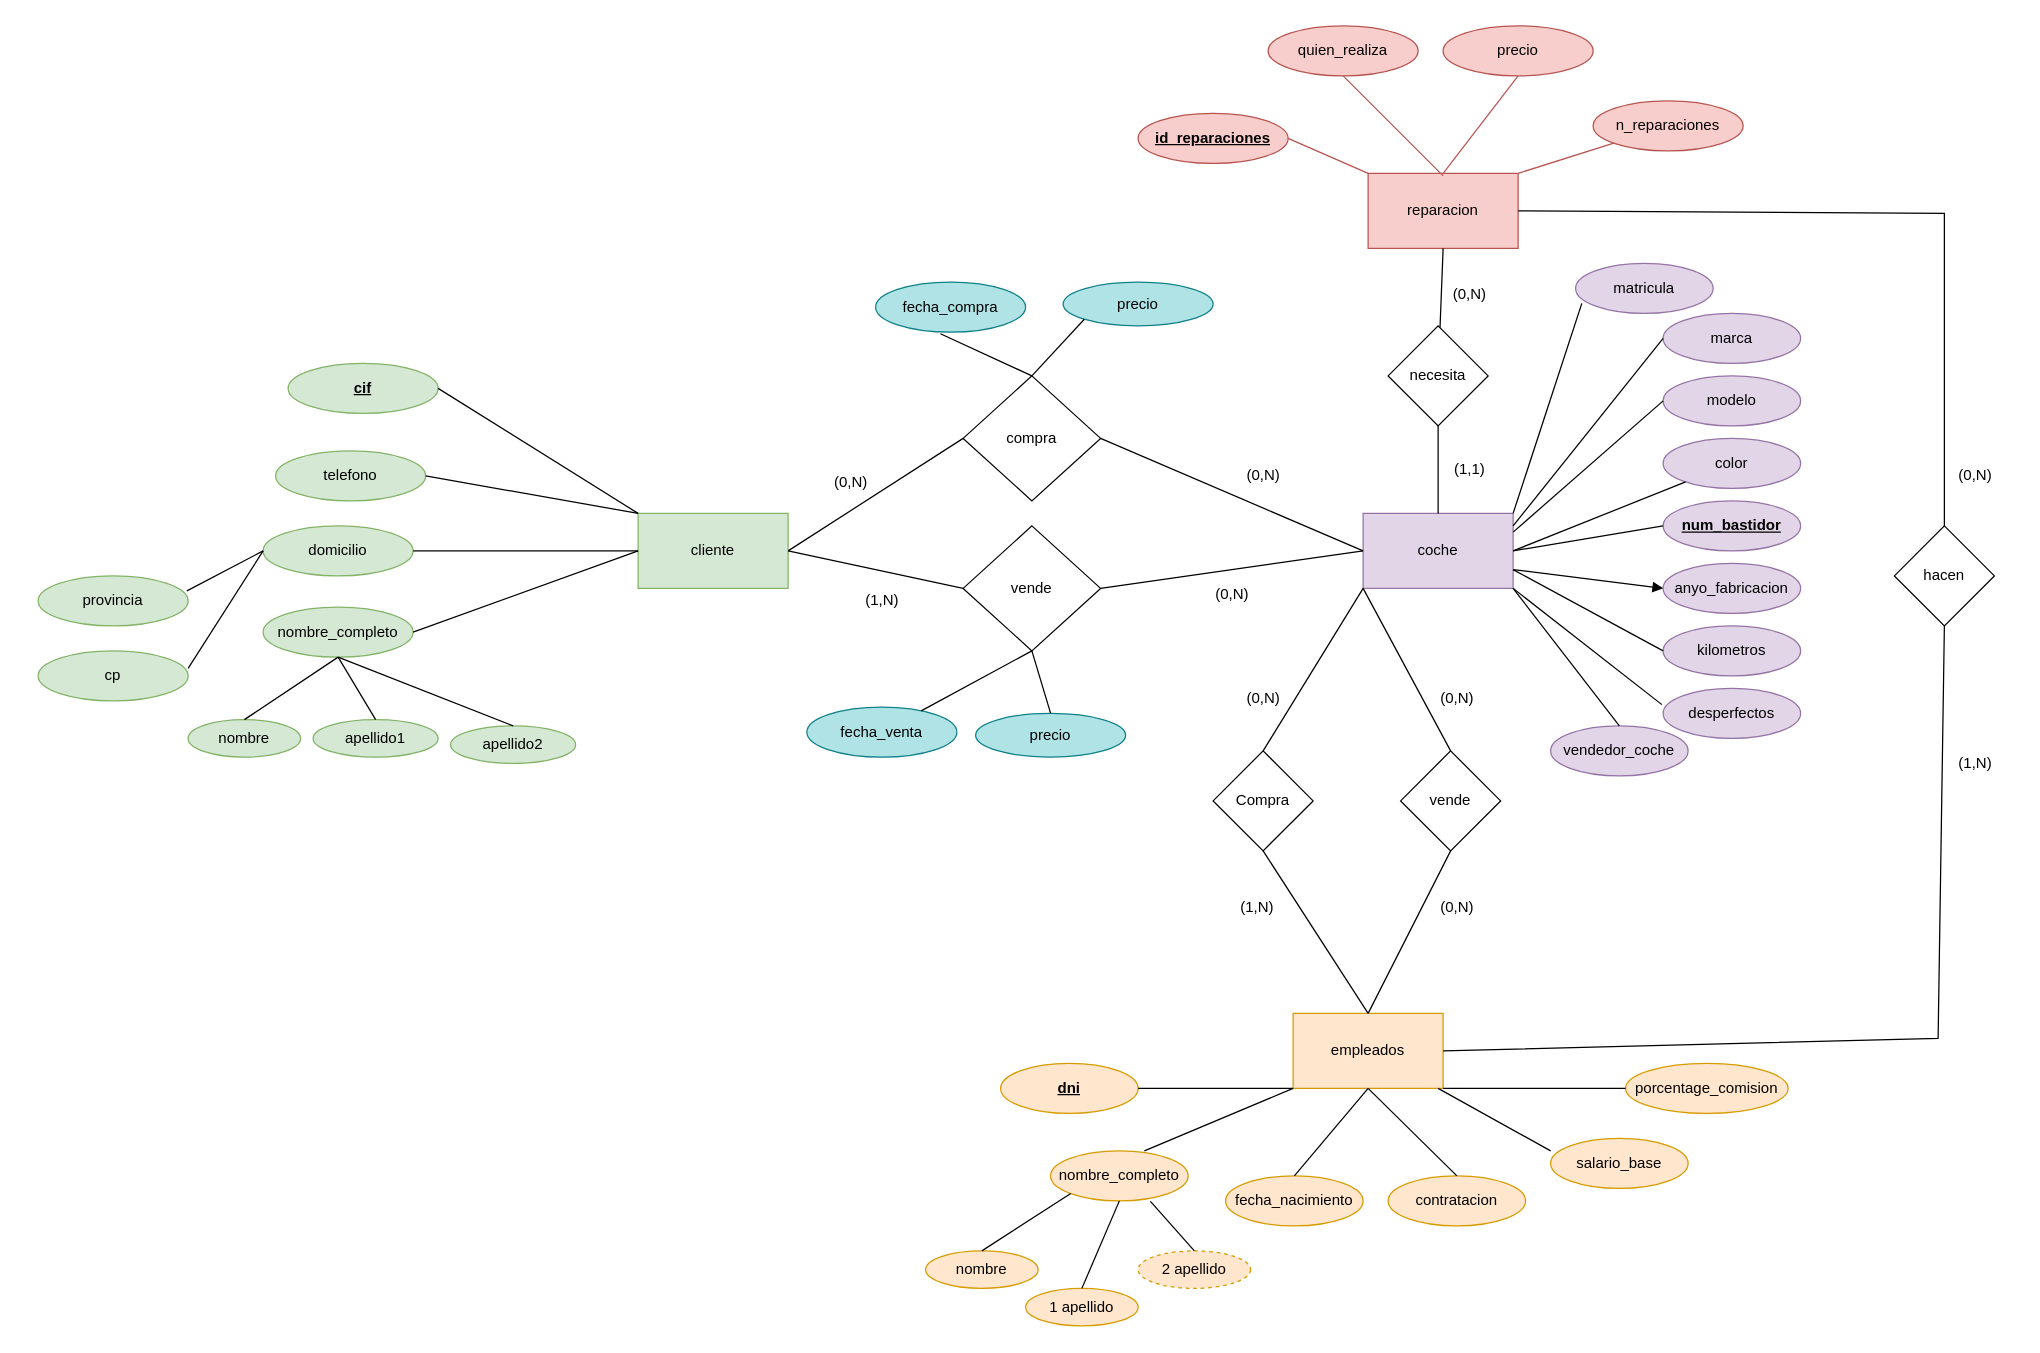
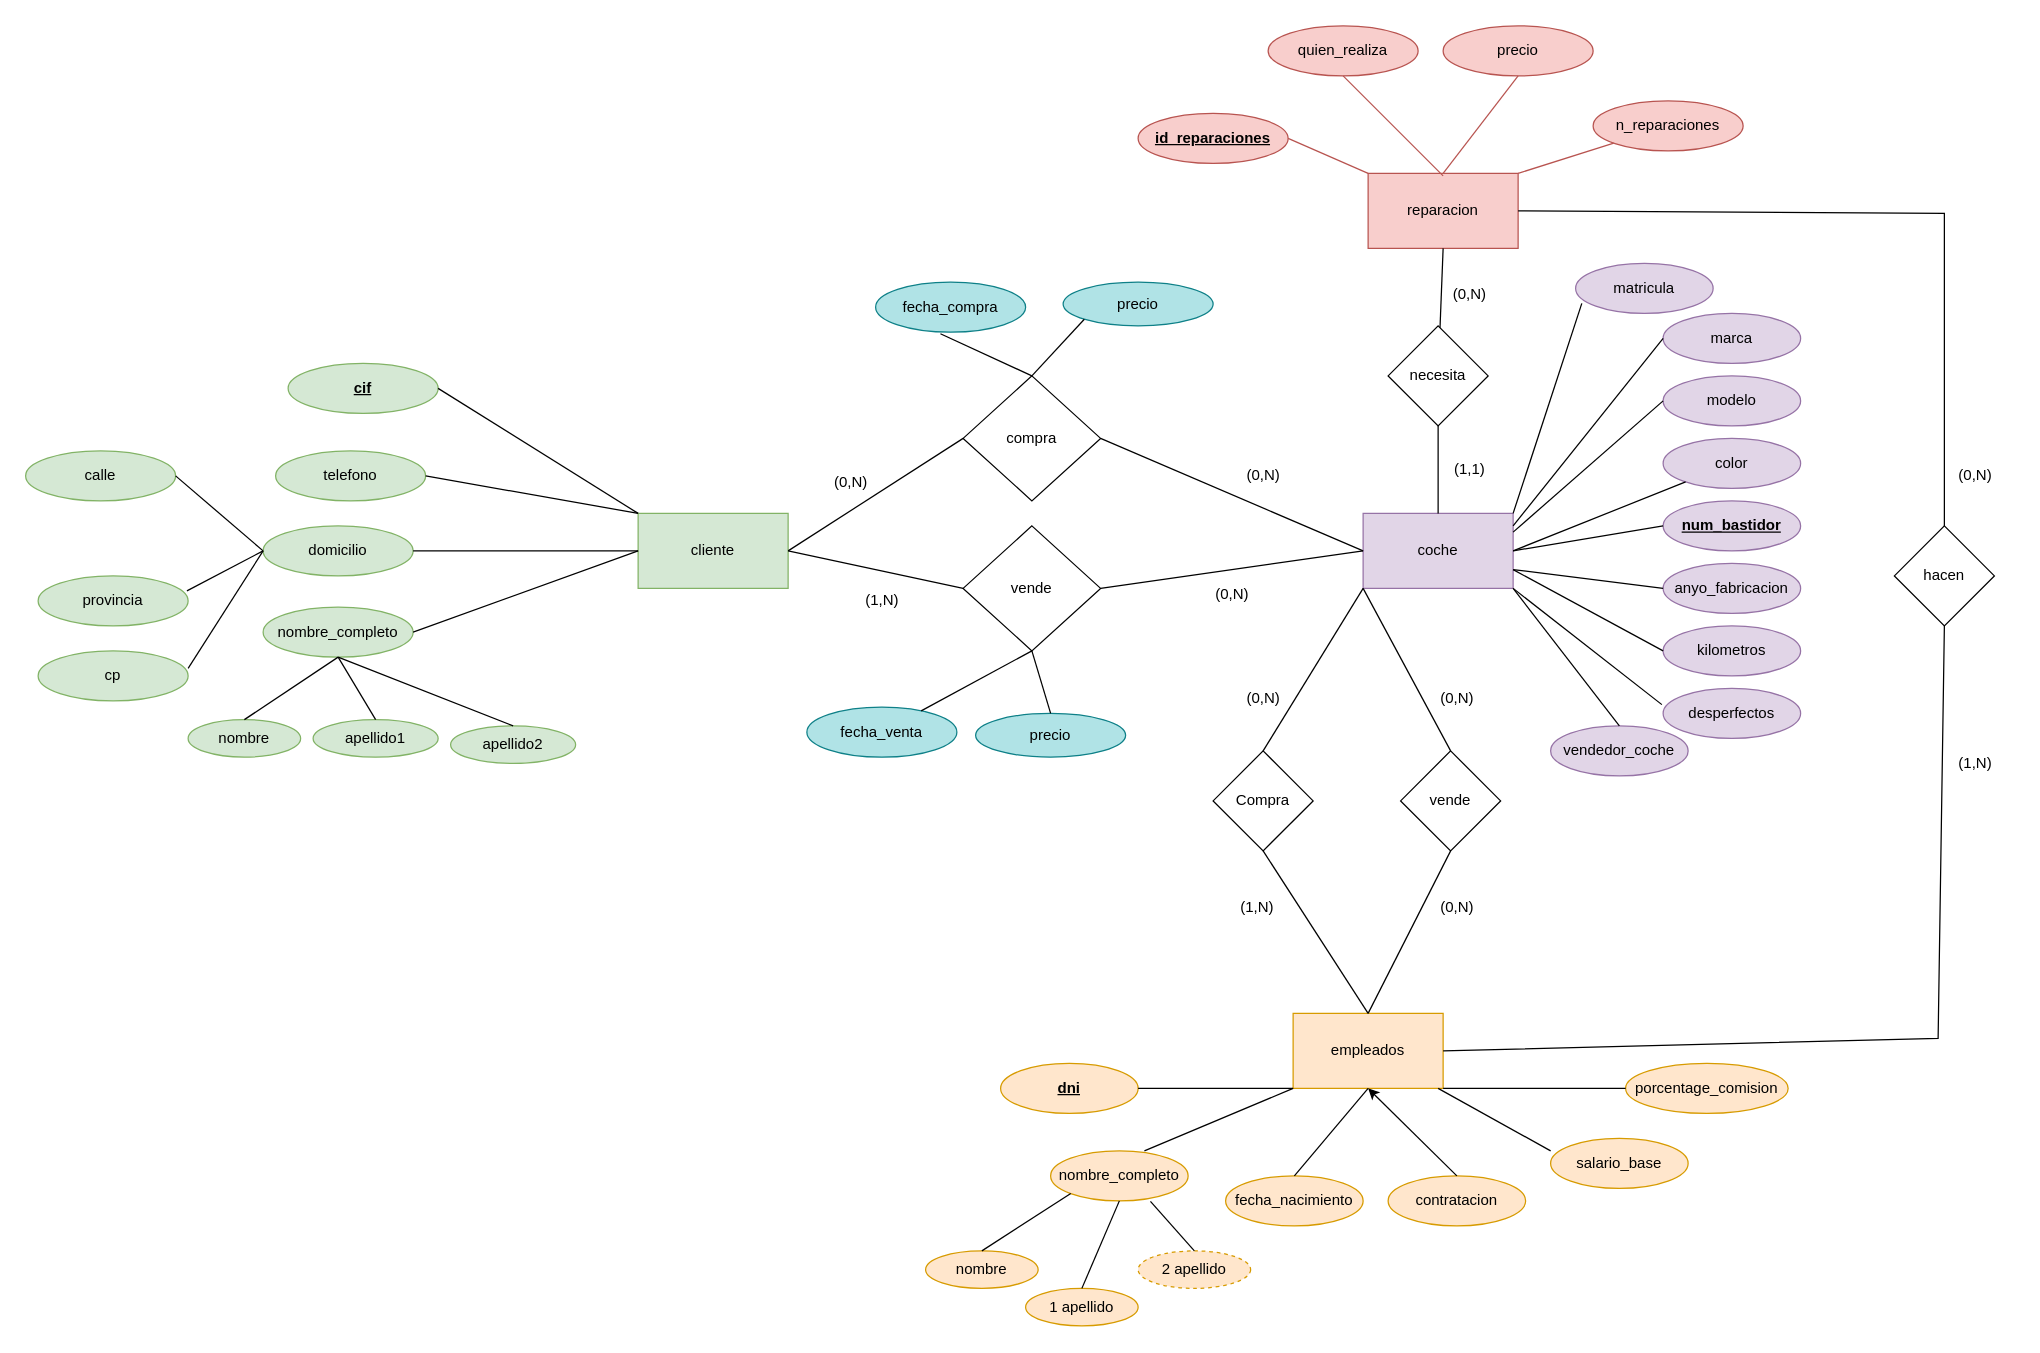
node "calle": added
edge "calle" -- "domicilio": added
edge "coche" -> "anyo_fabricacion": arrowhead block -> none
edge "empleados" -- "contratacion": arrowhead none -> classic
